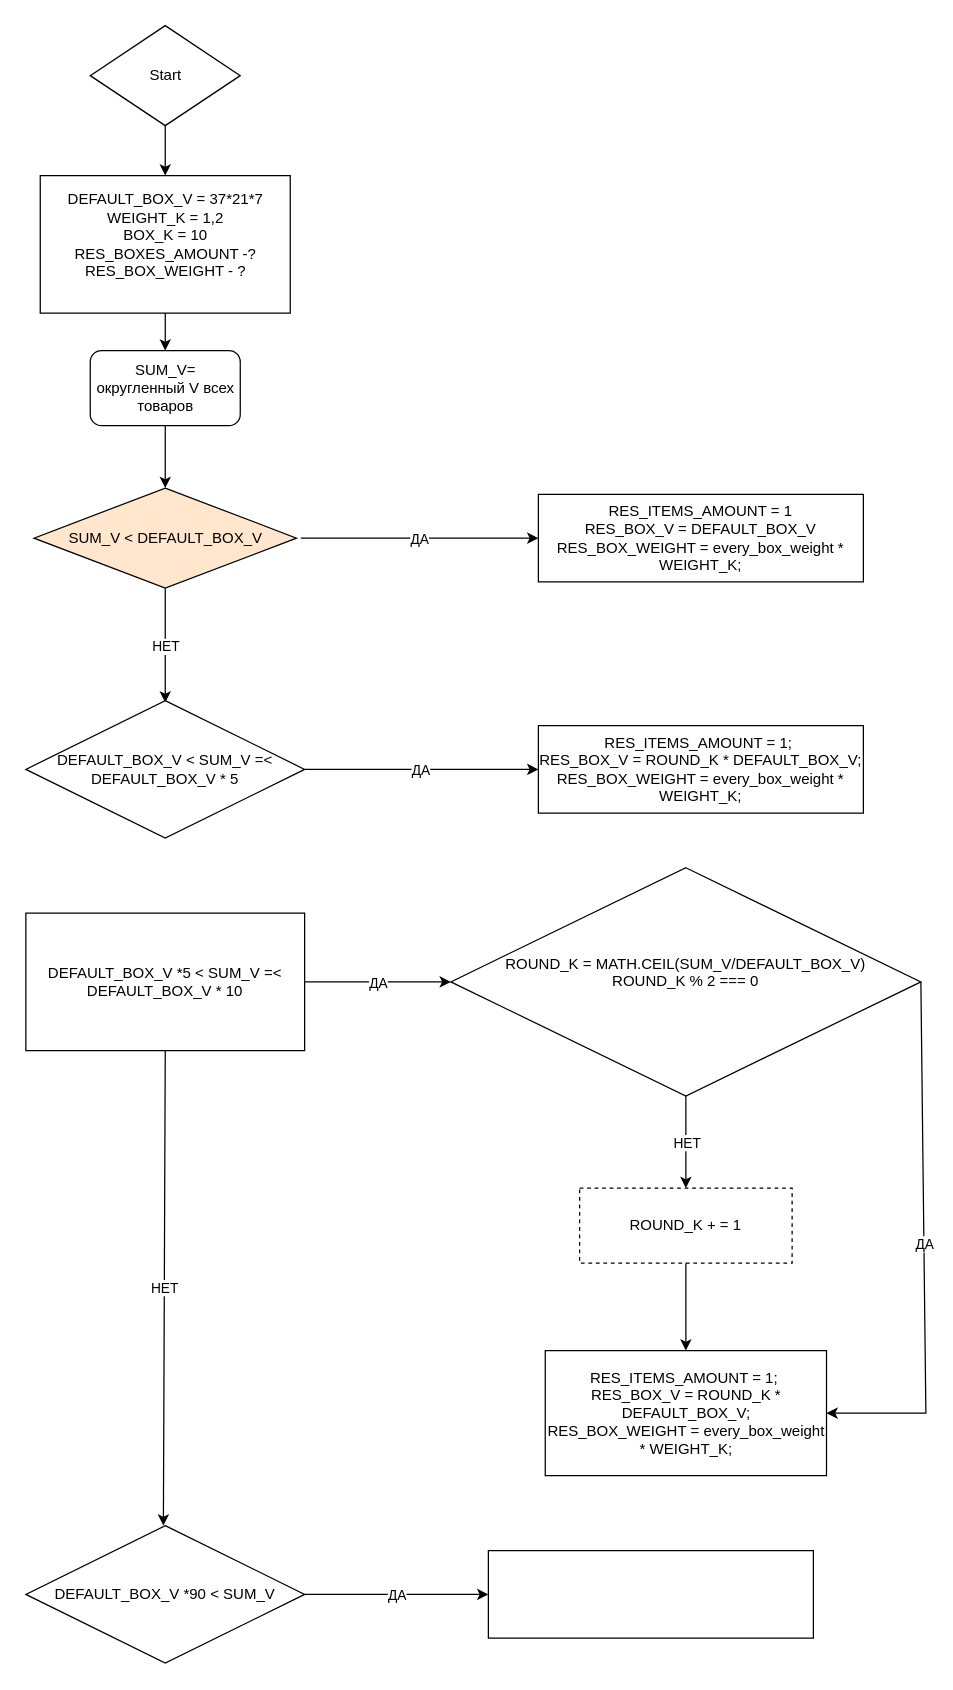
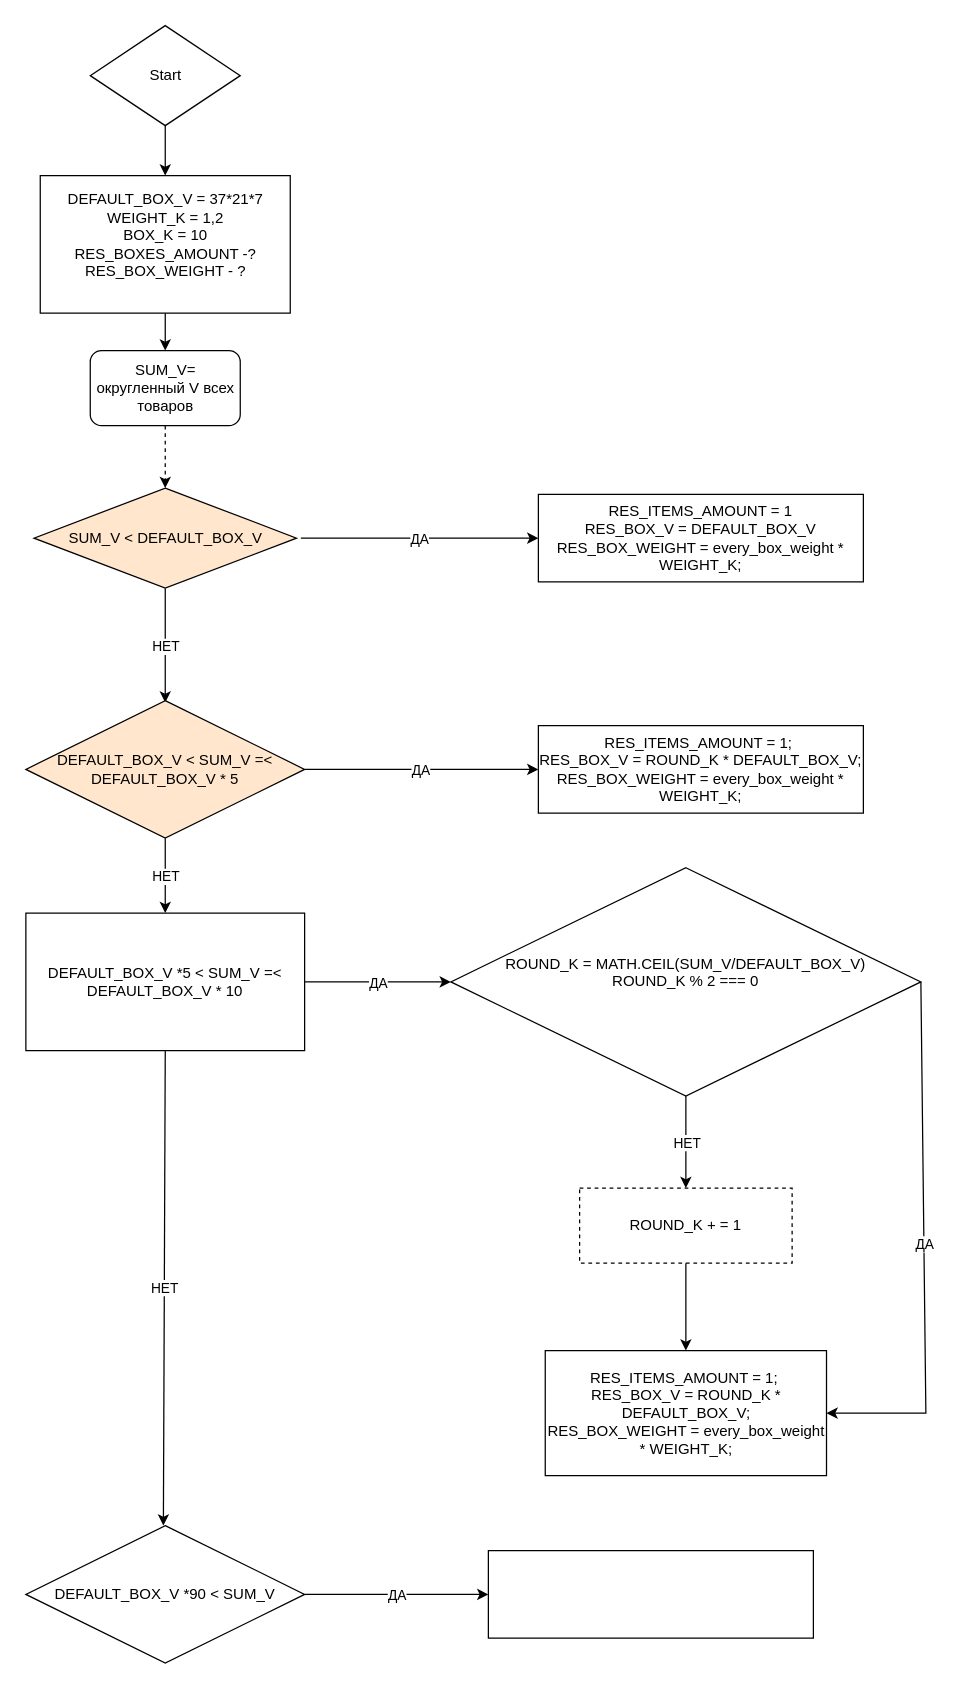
edge "SUM_V= округленный V всех товаров" -> "SUM_V < DEFAULT_BOX_V": style solid -> dashed
node "DEFAULT_BOX_V < SUM_V =< DEFAULT_BOX_V * 5": fillcolor #ffffff -> #ffe6cc
edge "DEFAULT_BOX_V < SUM_V =< DEFAULT_BOX_V * 5" -> "DEFAULT_BOX_V *5 < SUM_V =< DEFAULT_BOX_V * 10": added, label "НЕТ"
